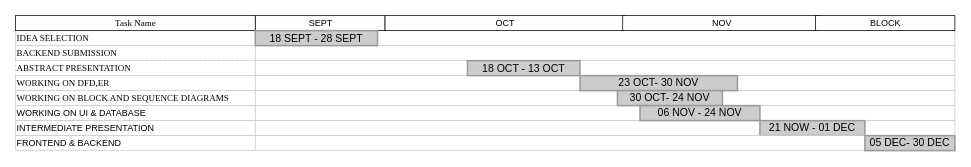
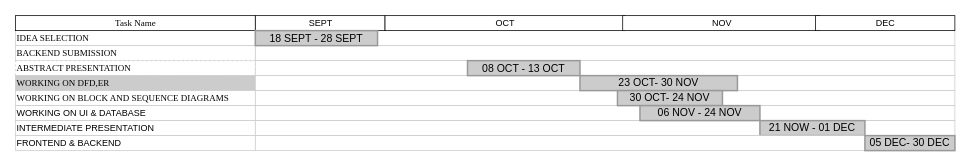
node "BLOCK": label "BLOCK" -> "DEC"
node "18 OCT - 13 OCT": label "18 OCT - 13 OCT" -> "08 OCT - 13 OCT"
node "WORKING ON DFD,ER": fillcolor #ffffff -> #cccccc
